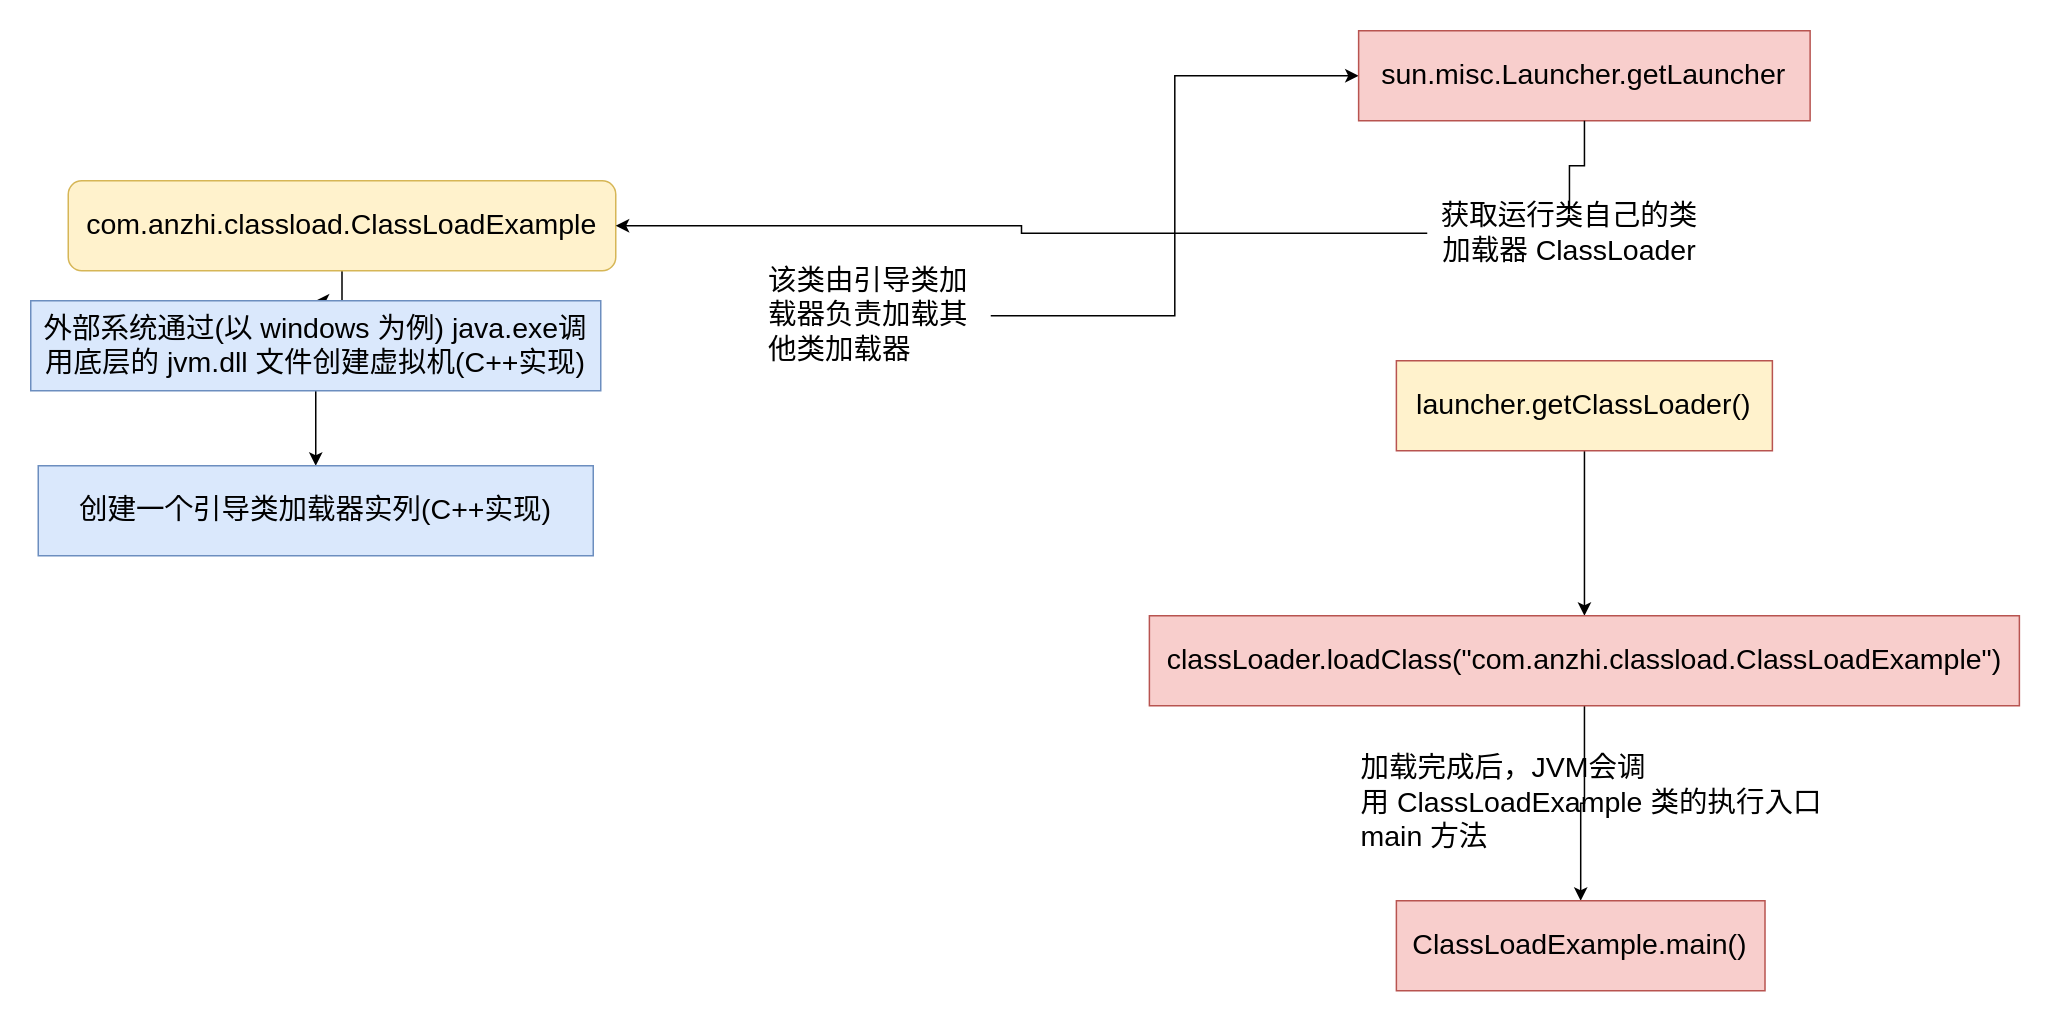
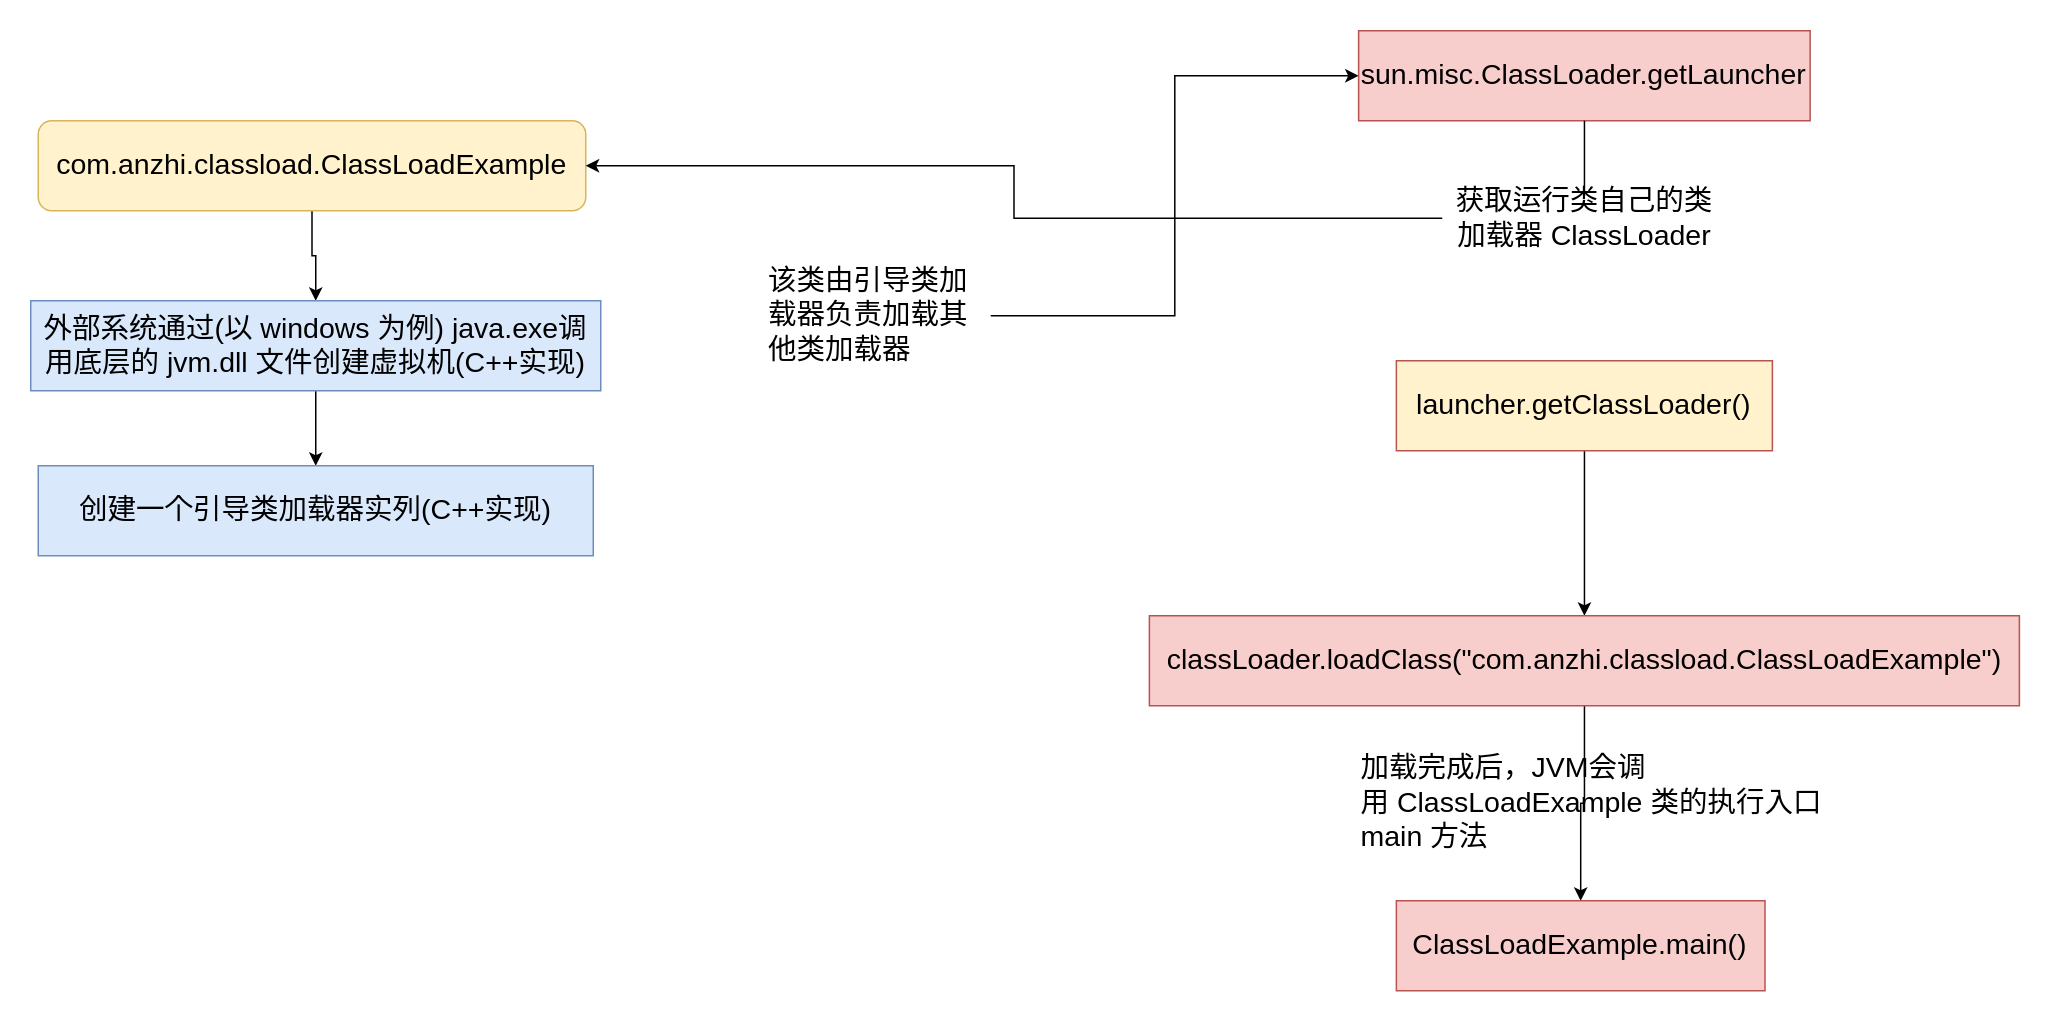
node "sun.misc.Launcher.getLauncher": label "sun.misc.Launcher.getLauncher" -> "sun.misc.ClassLoader.getLauncher"
node "com.anzhi.classload.ClassLoadExample": moved (342, 226) -> (312, 166)
node "获取运行类自己的类加载器 ClassLoader": moved (1569, 233) -> (1584, 218)
